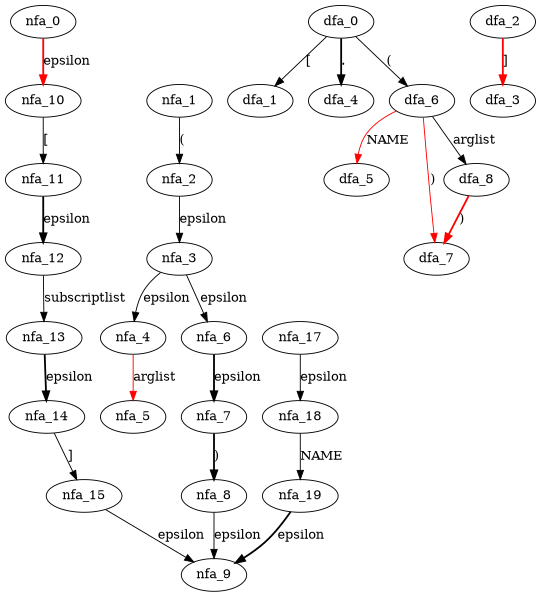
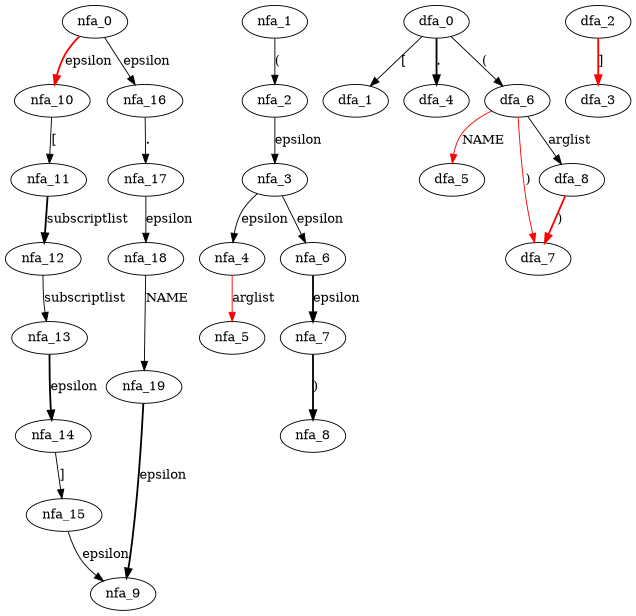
node "nfa_16": added
edge "nfa_11" -> "nfa_12": label "epsilon" -> "subscriptlist"
edge "nfa_8" -> "nfa_9": removed, label "epsilon"
